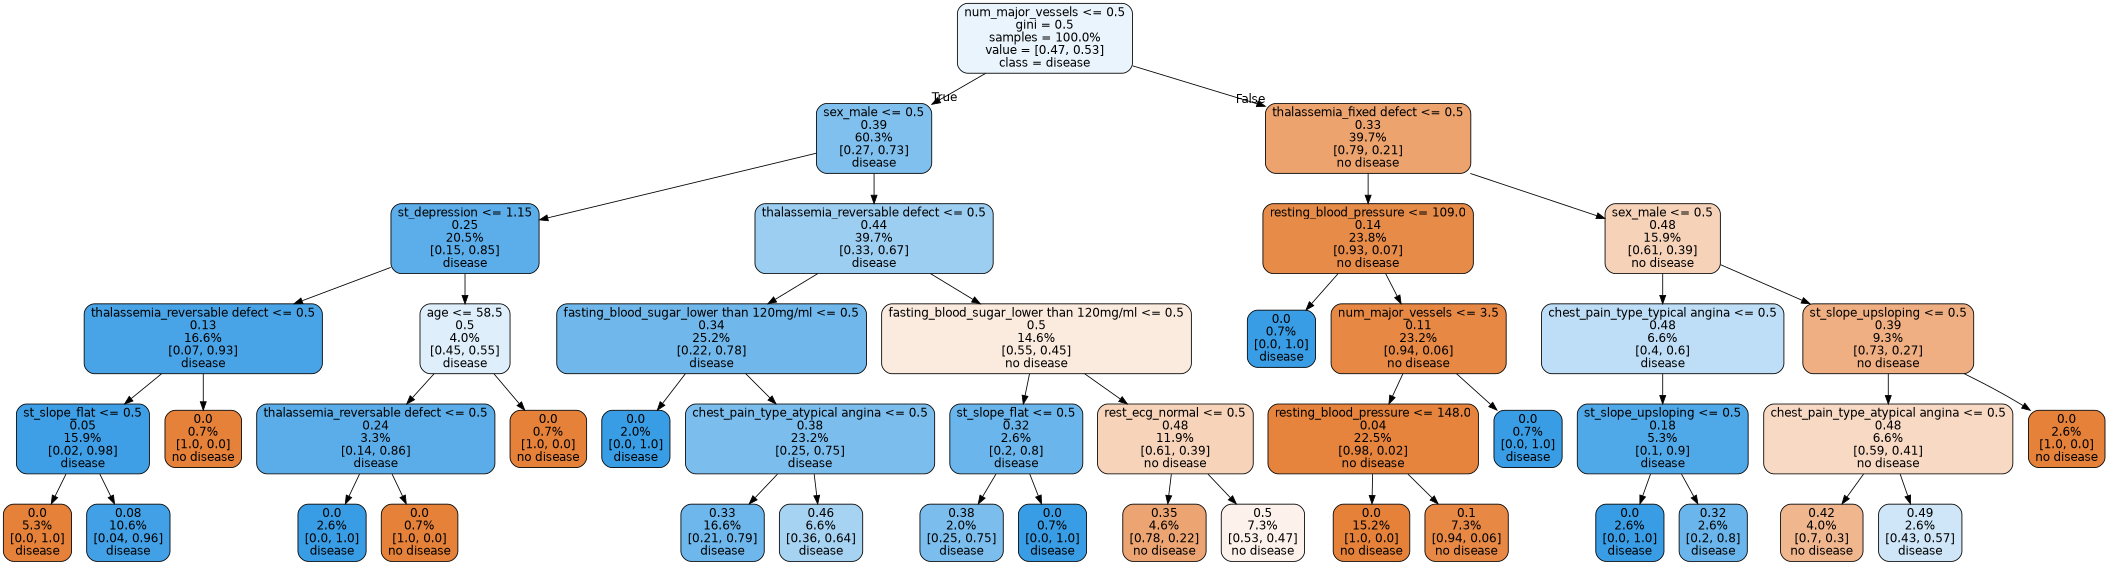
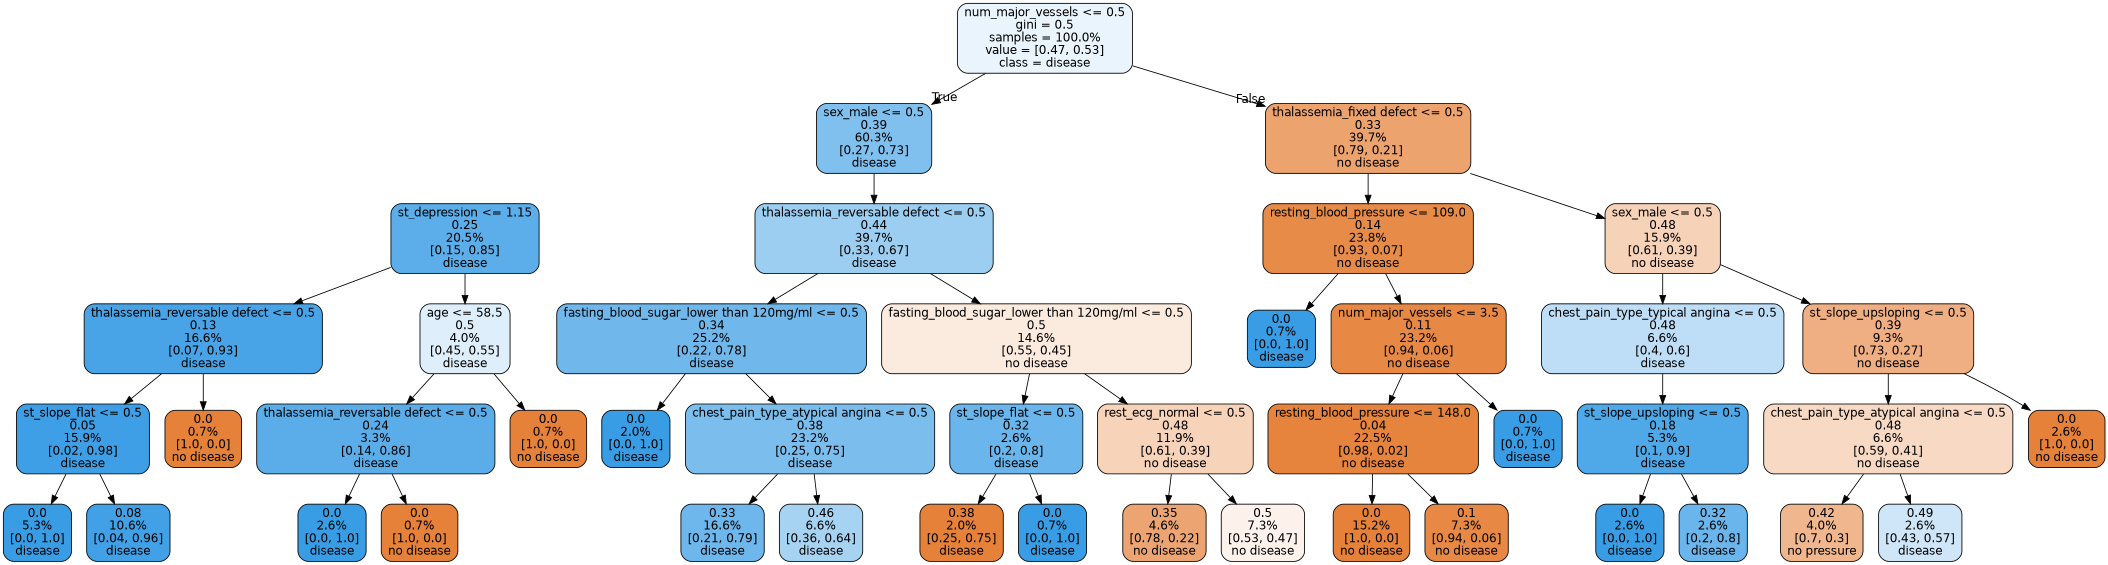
edge "sex_male <= 0.5 0.39 60.3% [0.27, 0.73] disease" -> "st_depression <= 1.15 0.25 20.5% [0.15, 0.85] disease": removed
node "0.0 5.3% [0.0, 1.0] disease": fillcolor #e58139 -> #399de5
node "0.38 2.0% [0.25, 0.75] disease": fillcolor #7bbeee -> #e58139
node "0.42 4.0% [0.7, 0.3] no disease": label "0.42 4.0% [0.7, 0.3] no disease" -> "0.42 4.0% [0.7, 0.3] no pressure"
